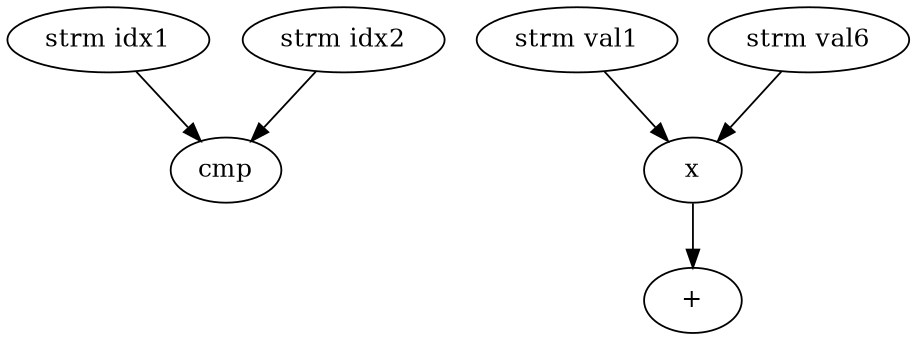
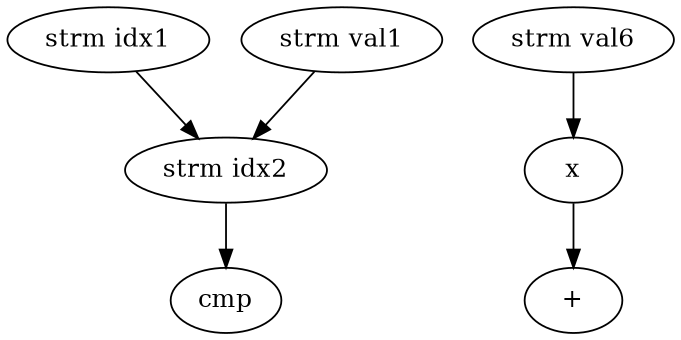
edge "strm idx1" -> "cmp": now "strm idx1" -> "strm idx2"
edge "strm val1" -> "x": now "strm val1" -> "strm idx2"
